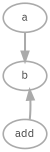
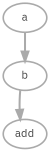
edge "add" -> "b": reversed
